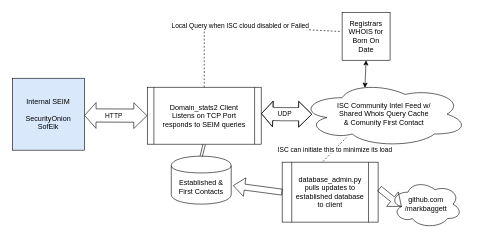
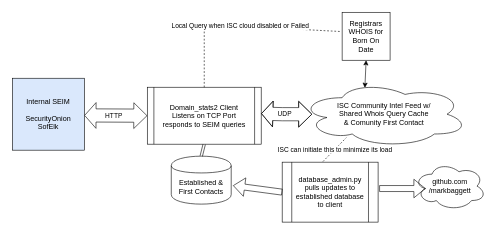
node "github.com /markbaggett": moved (426, 204) -> (450, 186)
